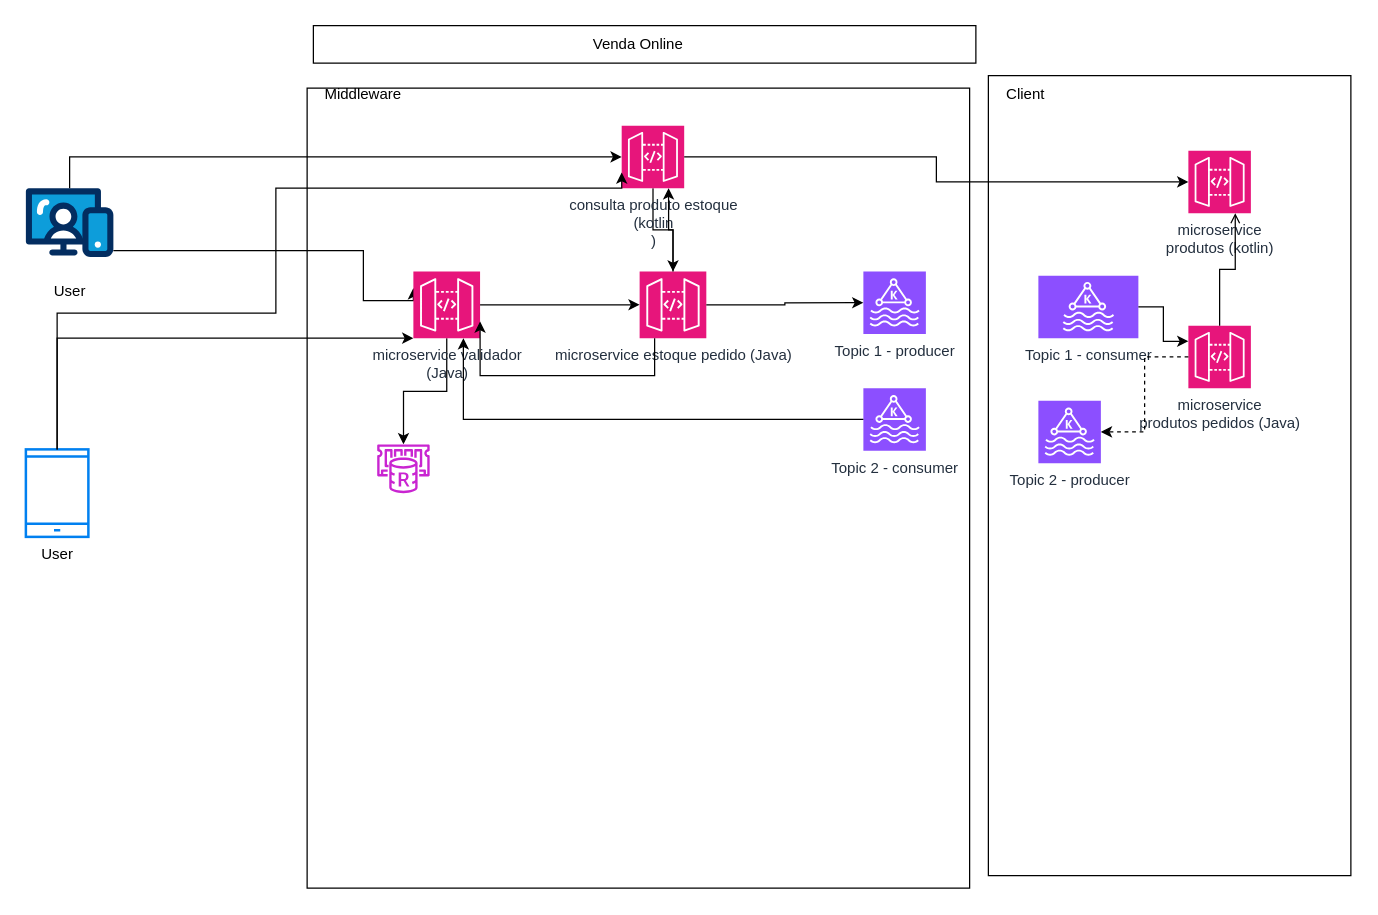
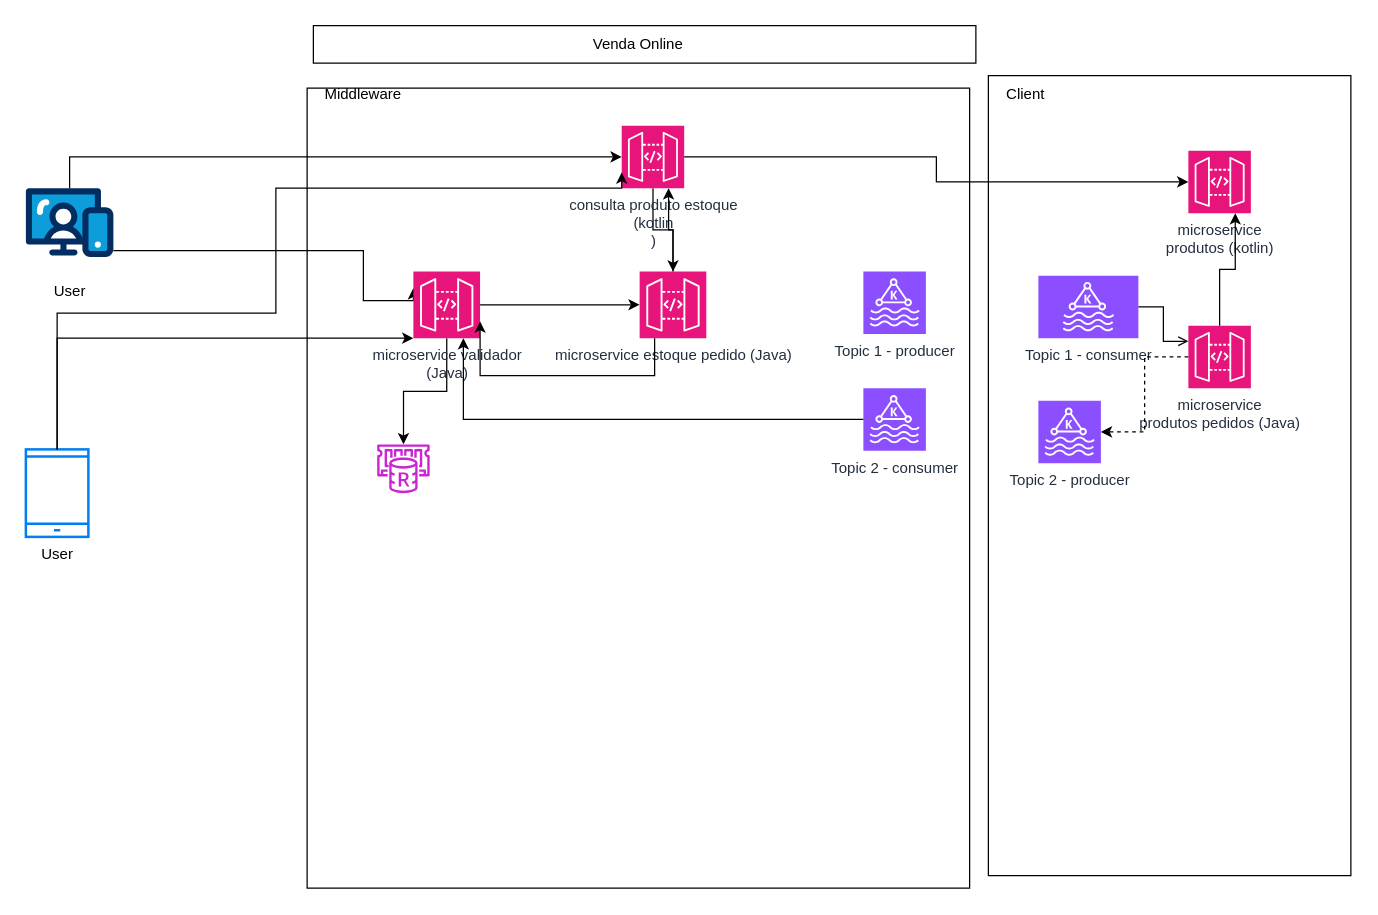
edge "microservice produtos pedidos (Java)" -> "microservice produtos (kotlin)": arrowhead open -> classic
edge "microservice estoque pedido (Java)" -> "Topic 1 - producer": removed
edge "Topic 1 - consumer" -> "microservice produtos pedidos (Java)": arrowhead classic -> open
